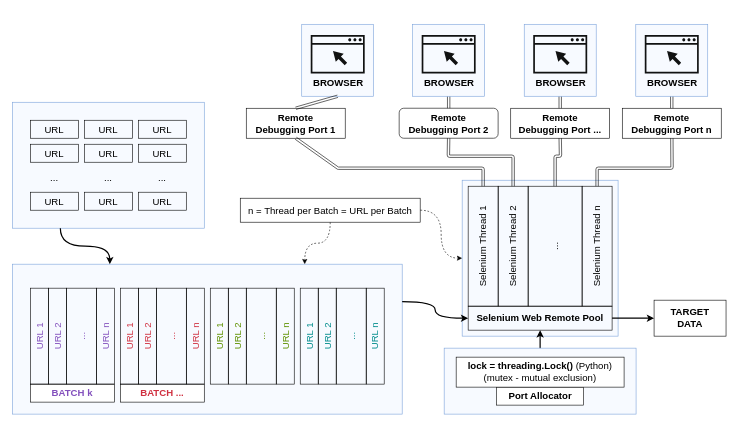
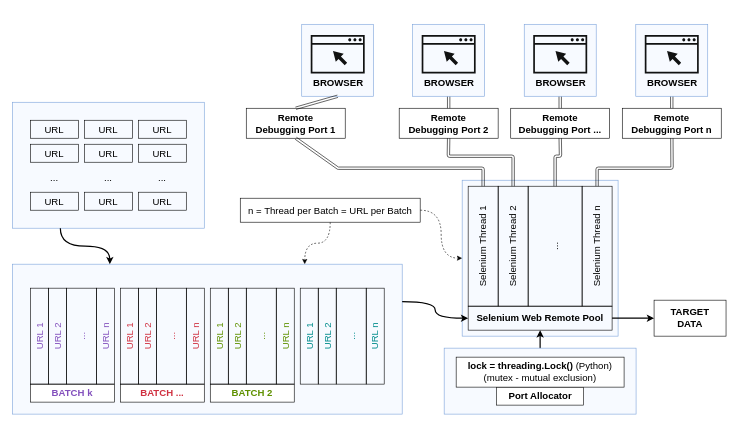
node "Remote Debugging Port 2": shape rounded rectangle -> rectangle
node "BATCH 2": added
